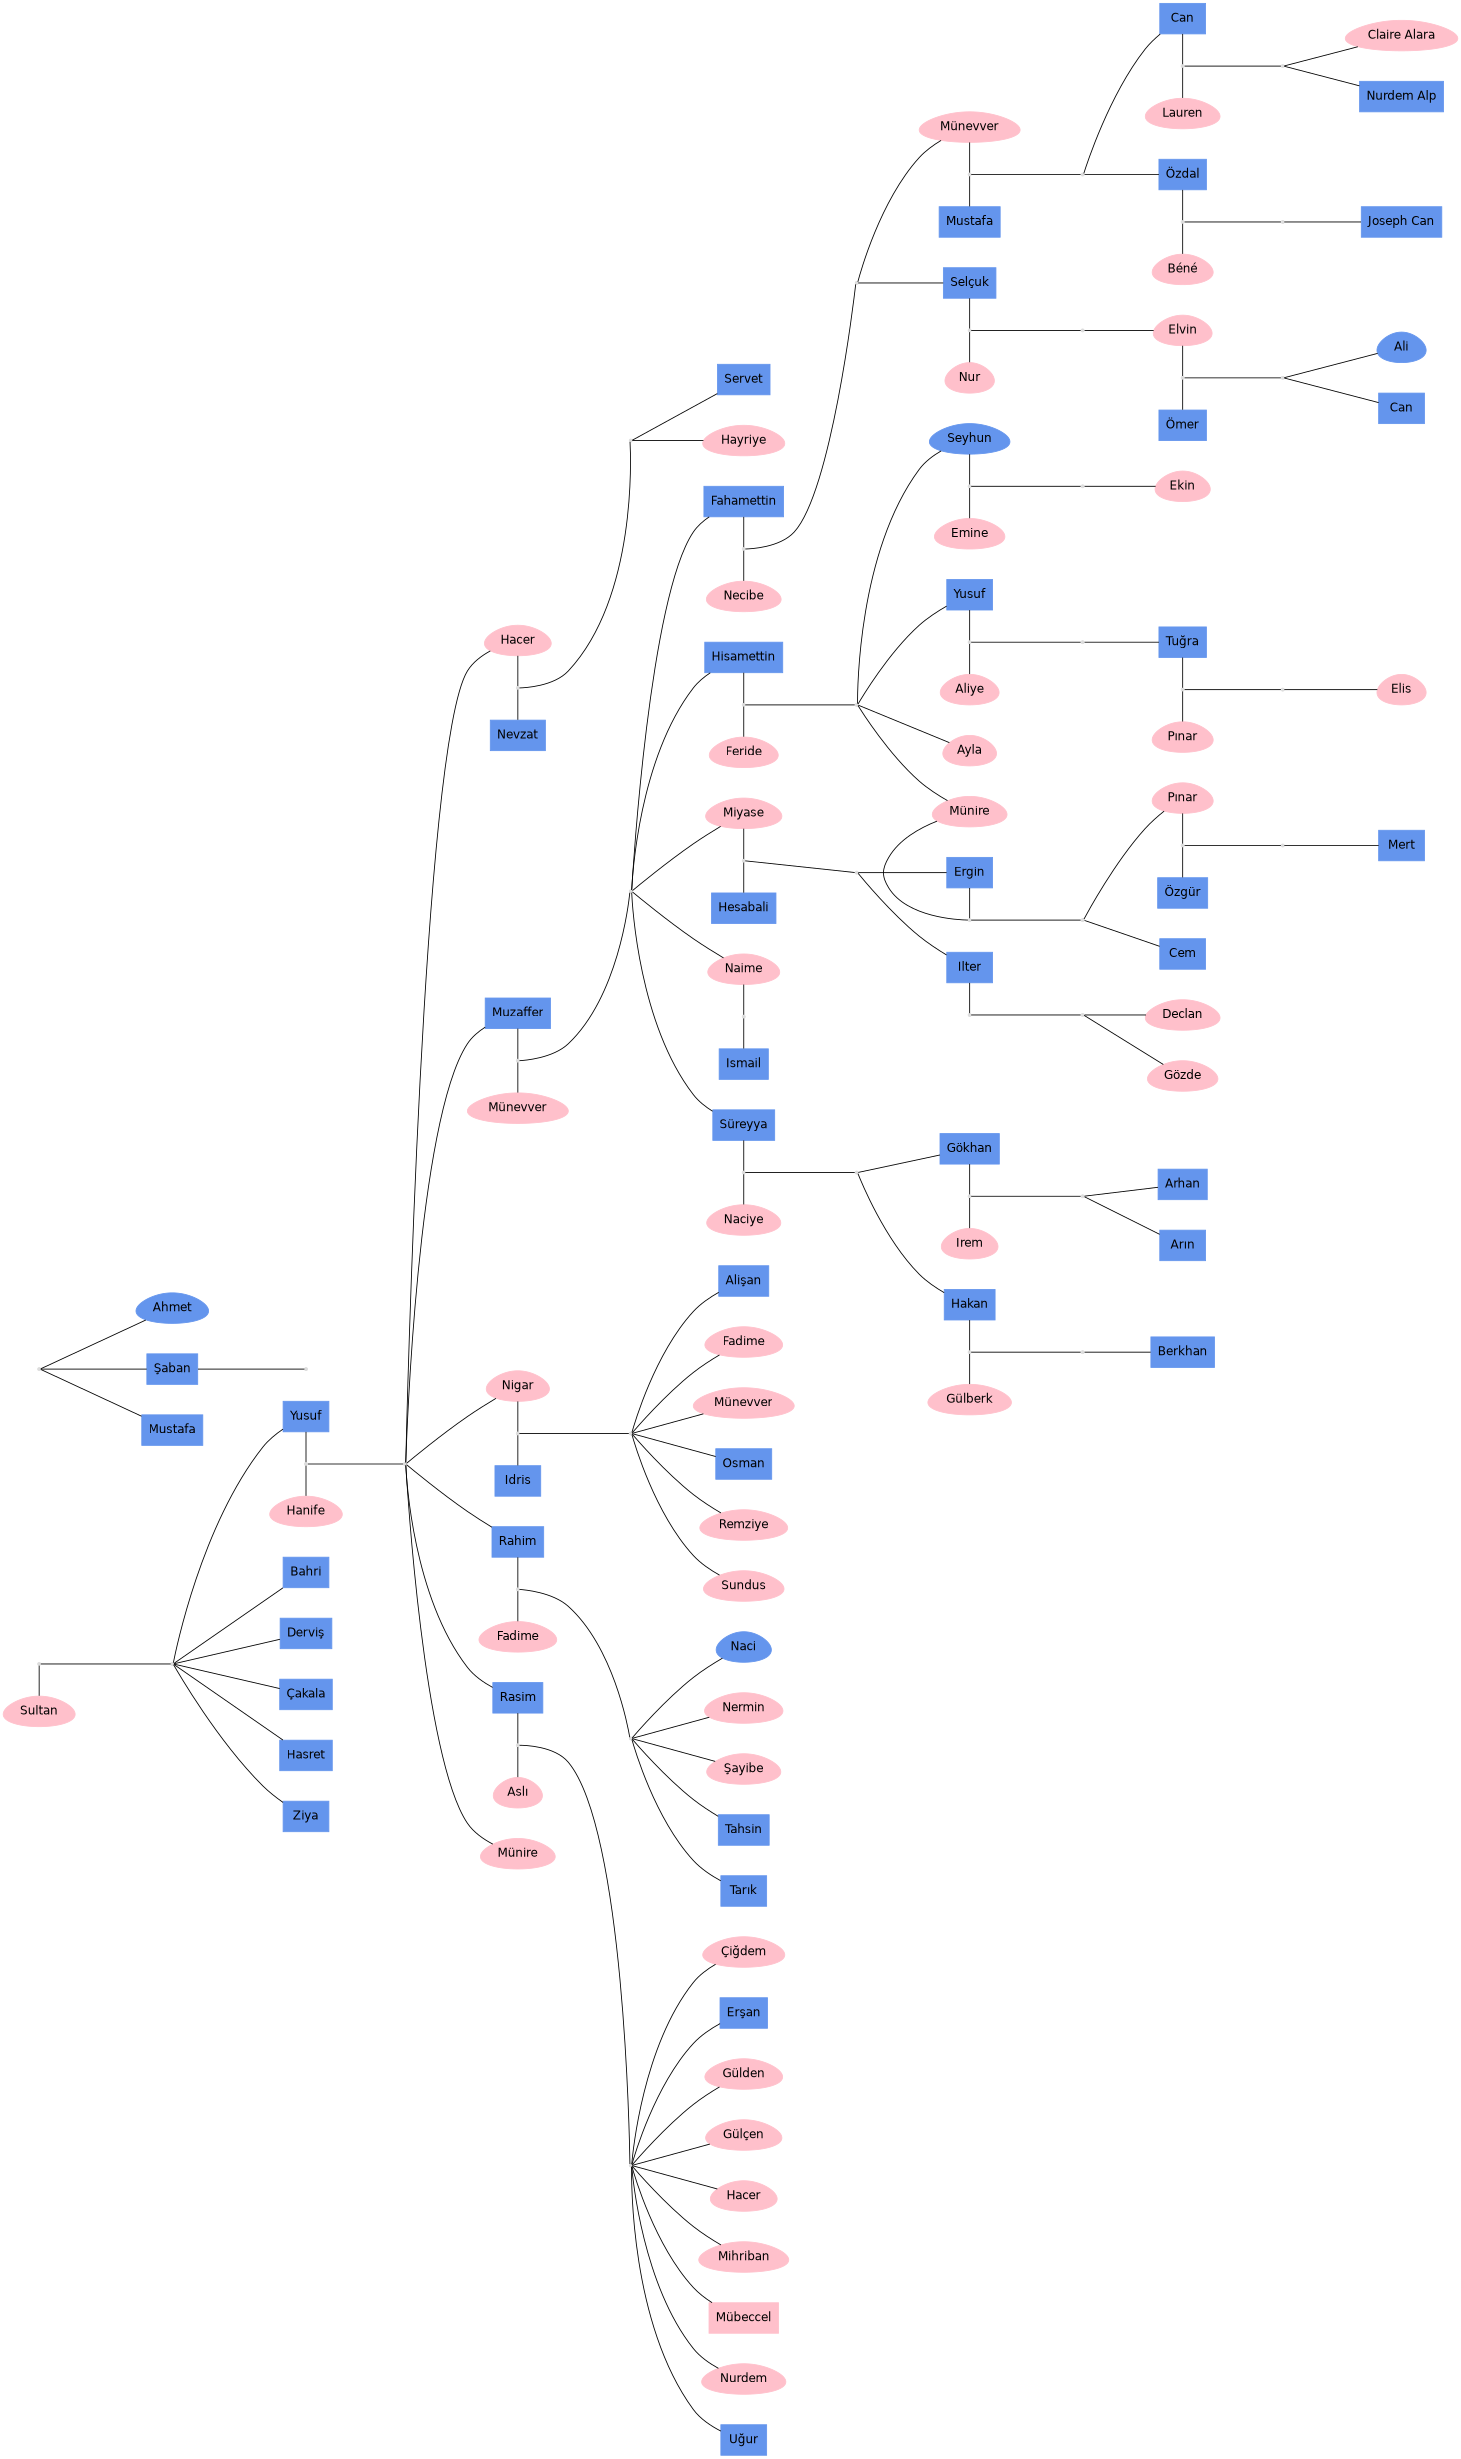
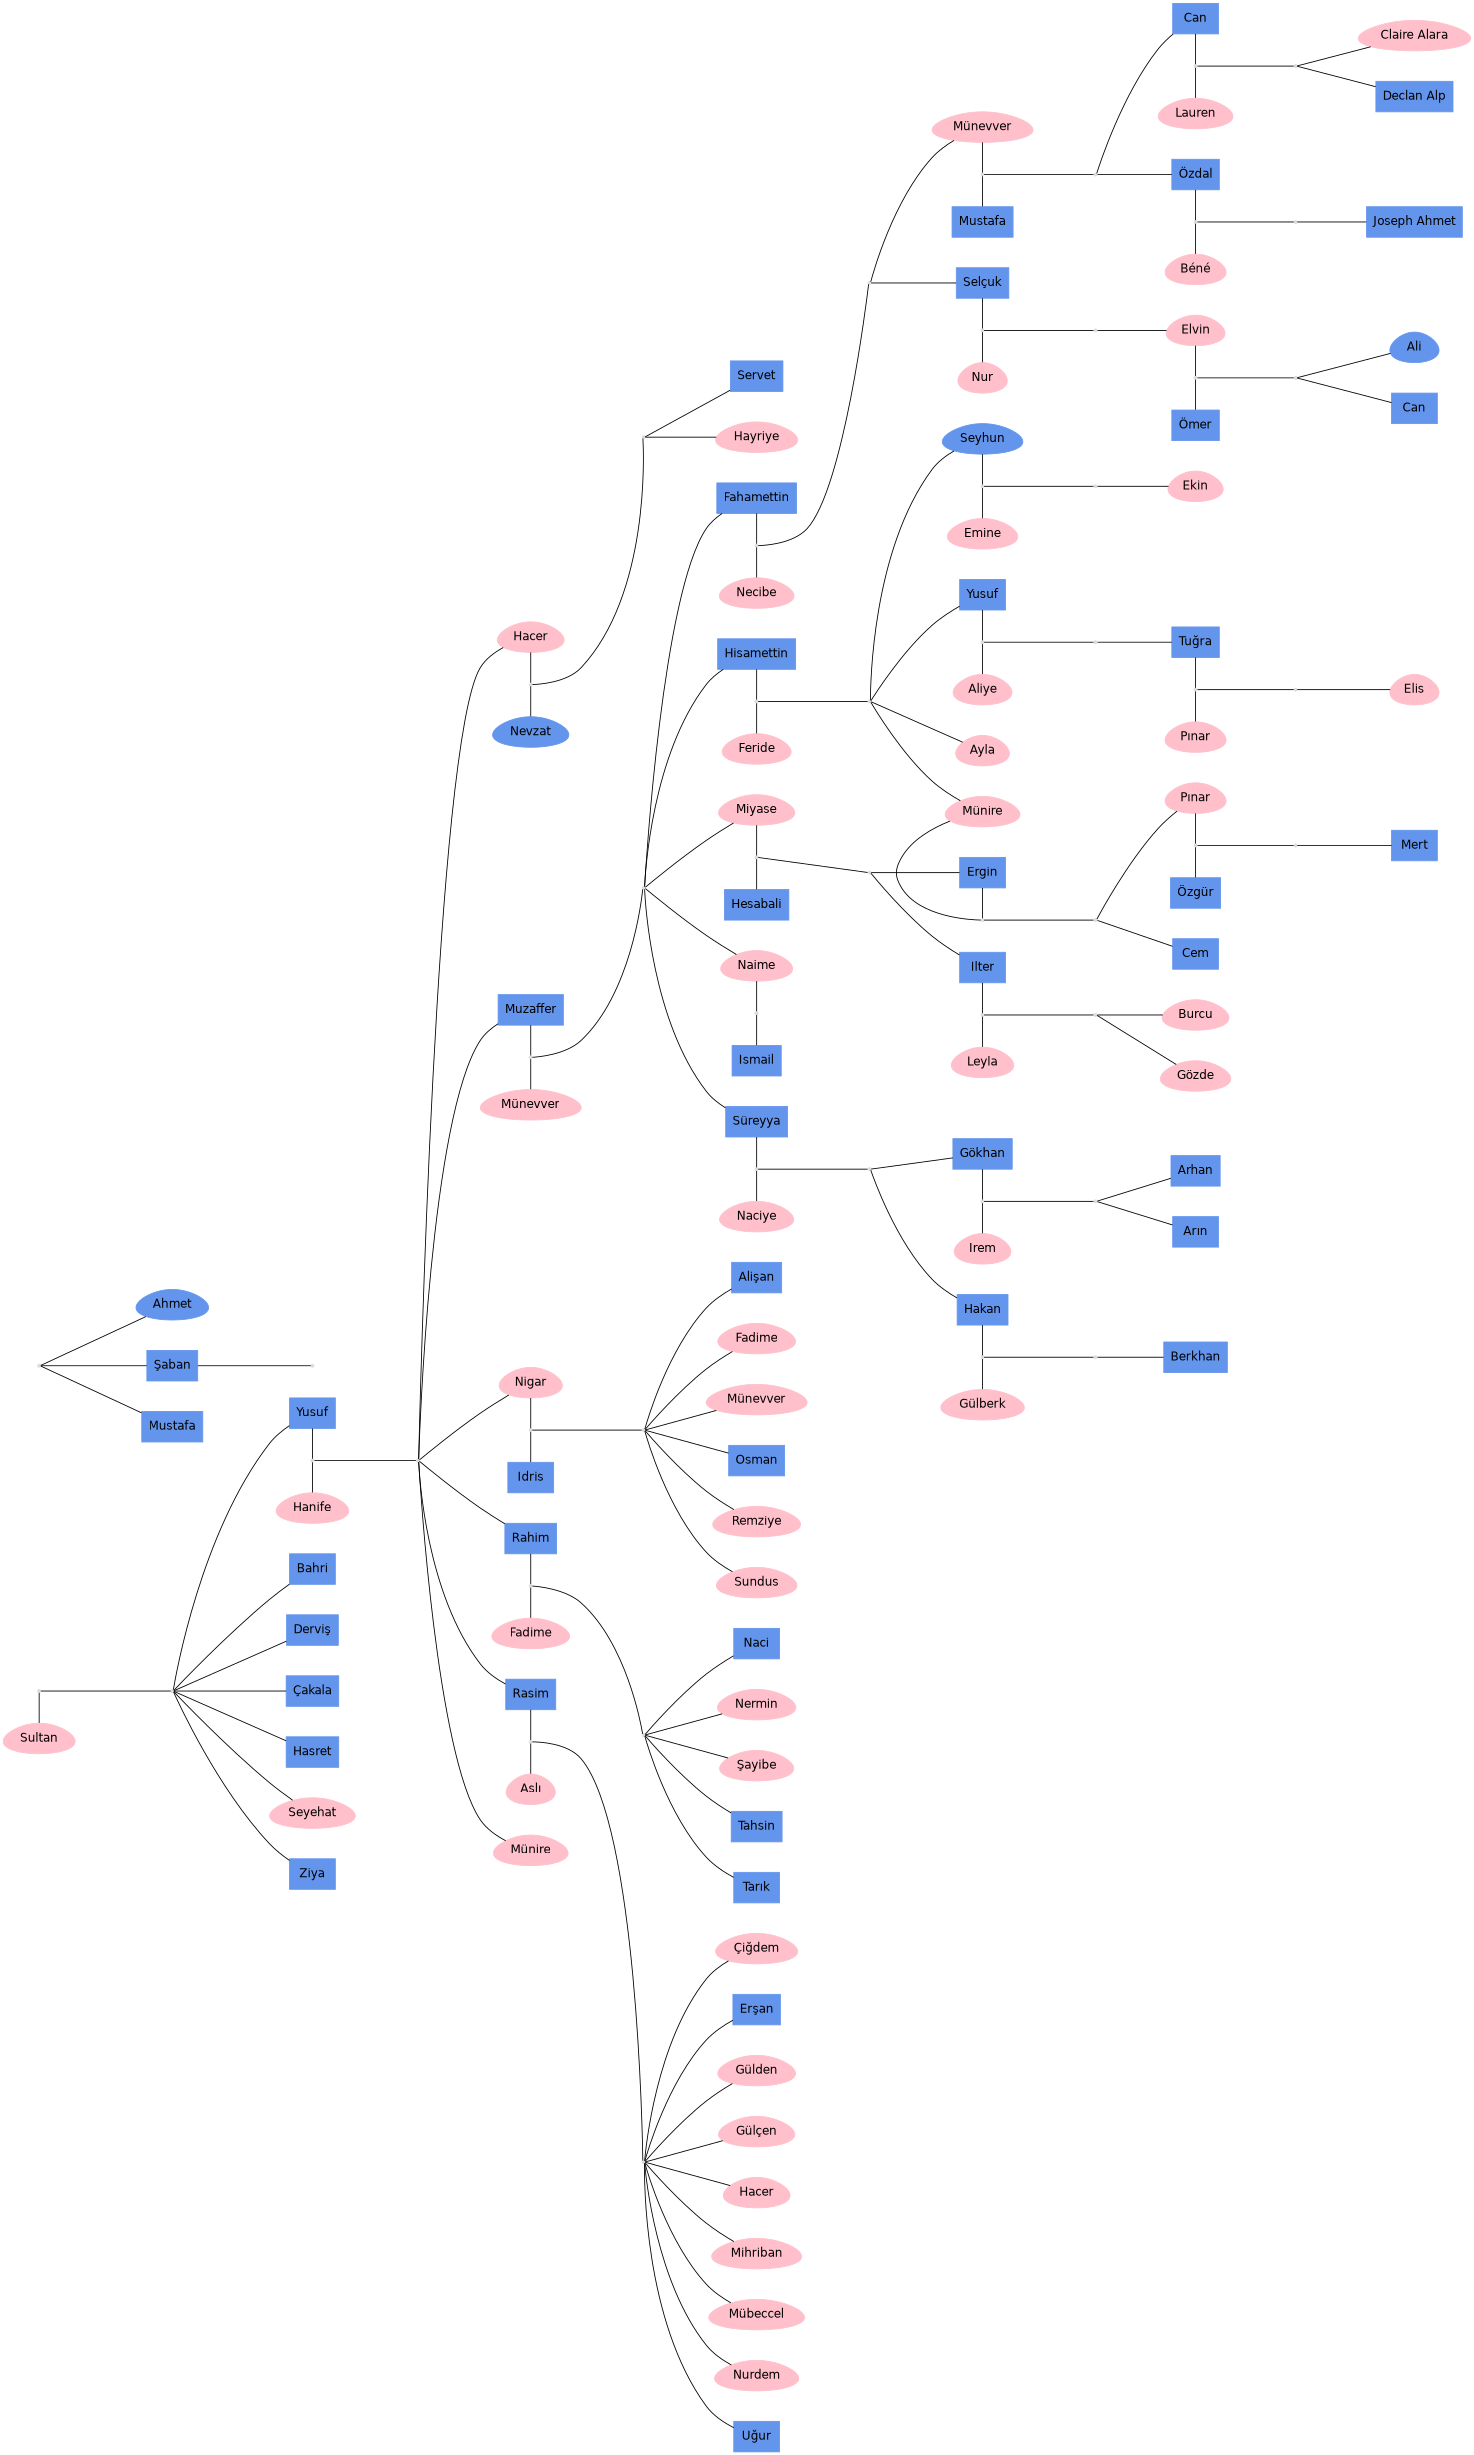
node "Nurdem Alp": label "Nurdem Alp" -> "Declan Alp"
node "Joseph Can": label "Joseph Can" -> "Joseph Ahmet"
node "Nevzat": shape box -> egg
node "Declan": label "Declan" -> "Burcu"
node "Leyla": added
node "Naci": shape egg -> box
node "Seyehat": added
node "Mübeccel": shape box -> egg
